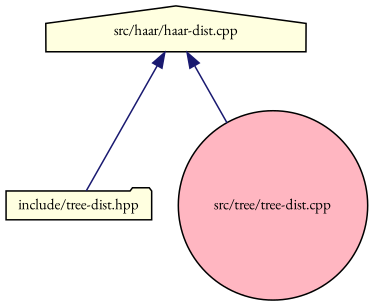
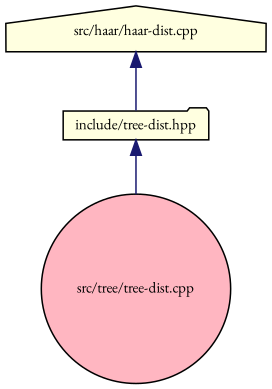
edge "src/tree/tree-dist.cpp" -> "src/haar/haar-dist.cpp": now "src/tree/tree-dist.cpp" -> "include/tree-dist.hpp"
